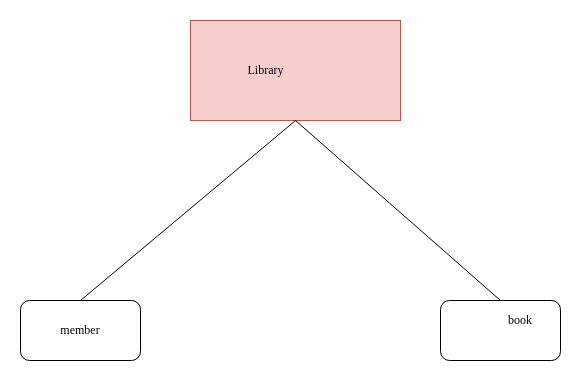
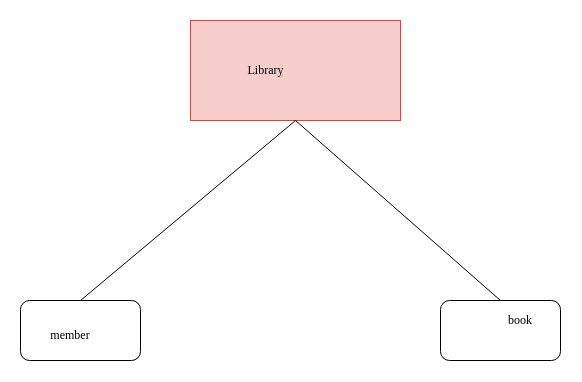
node "member": moved (81, 331) -> (71, 336)
